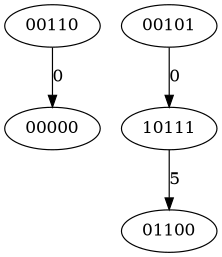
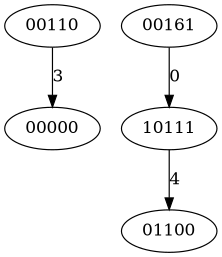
node "00101": label "00101" -> "00161"
edge "00110" -> "00000": label "0" -> "3"
edge "10111" -> "01100": label "5" -> "4"
